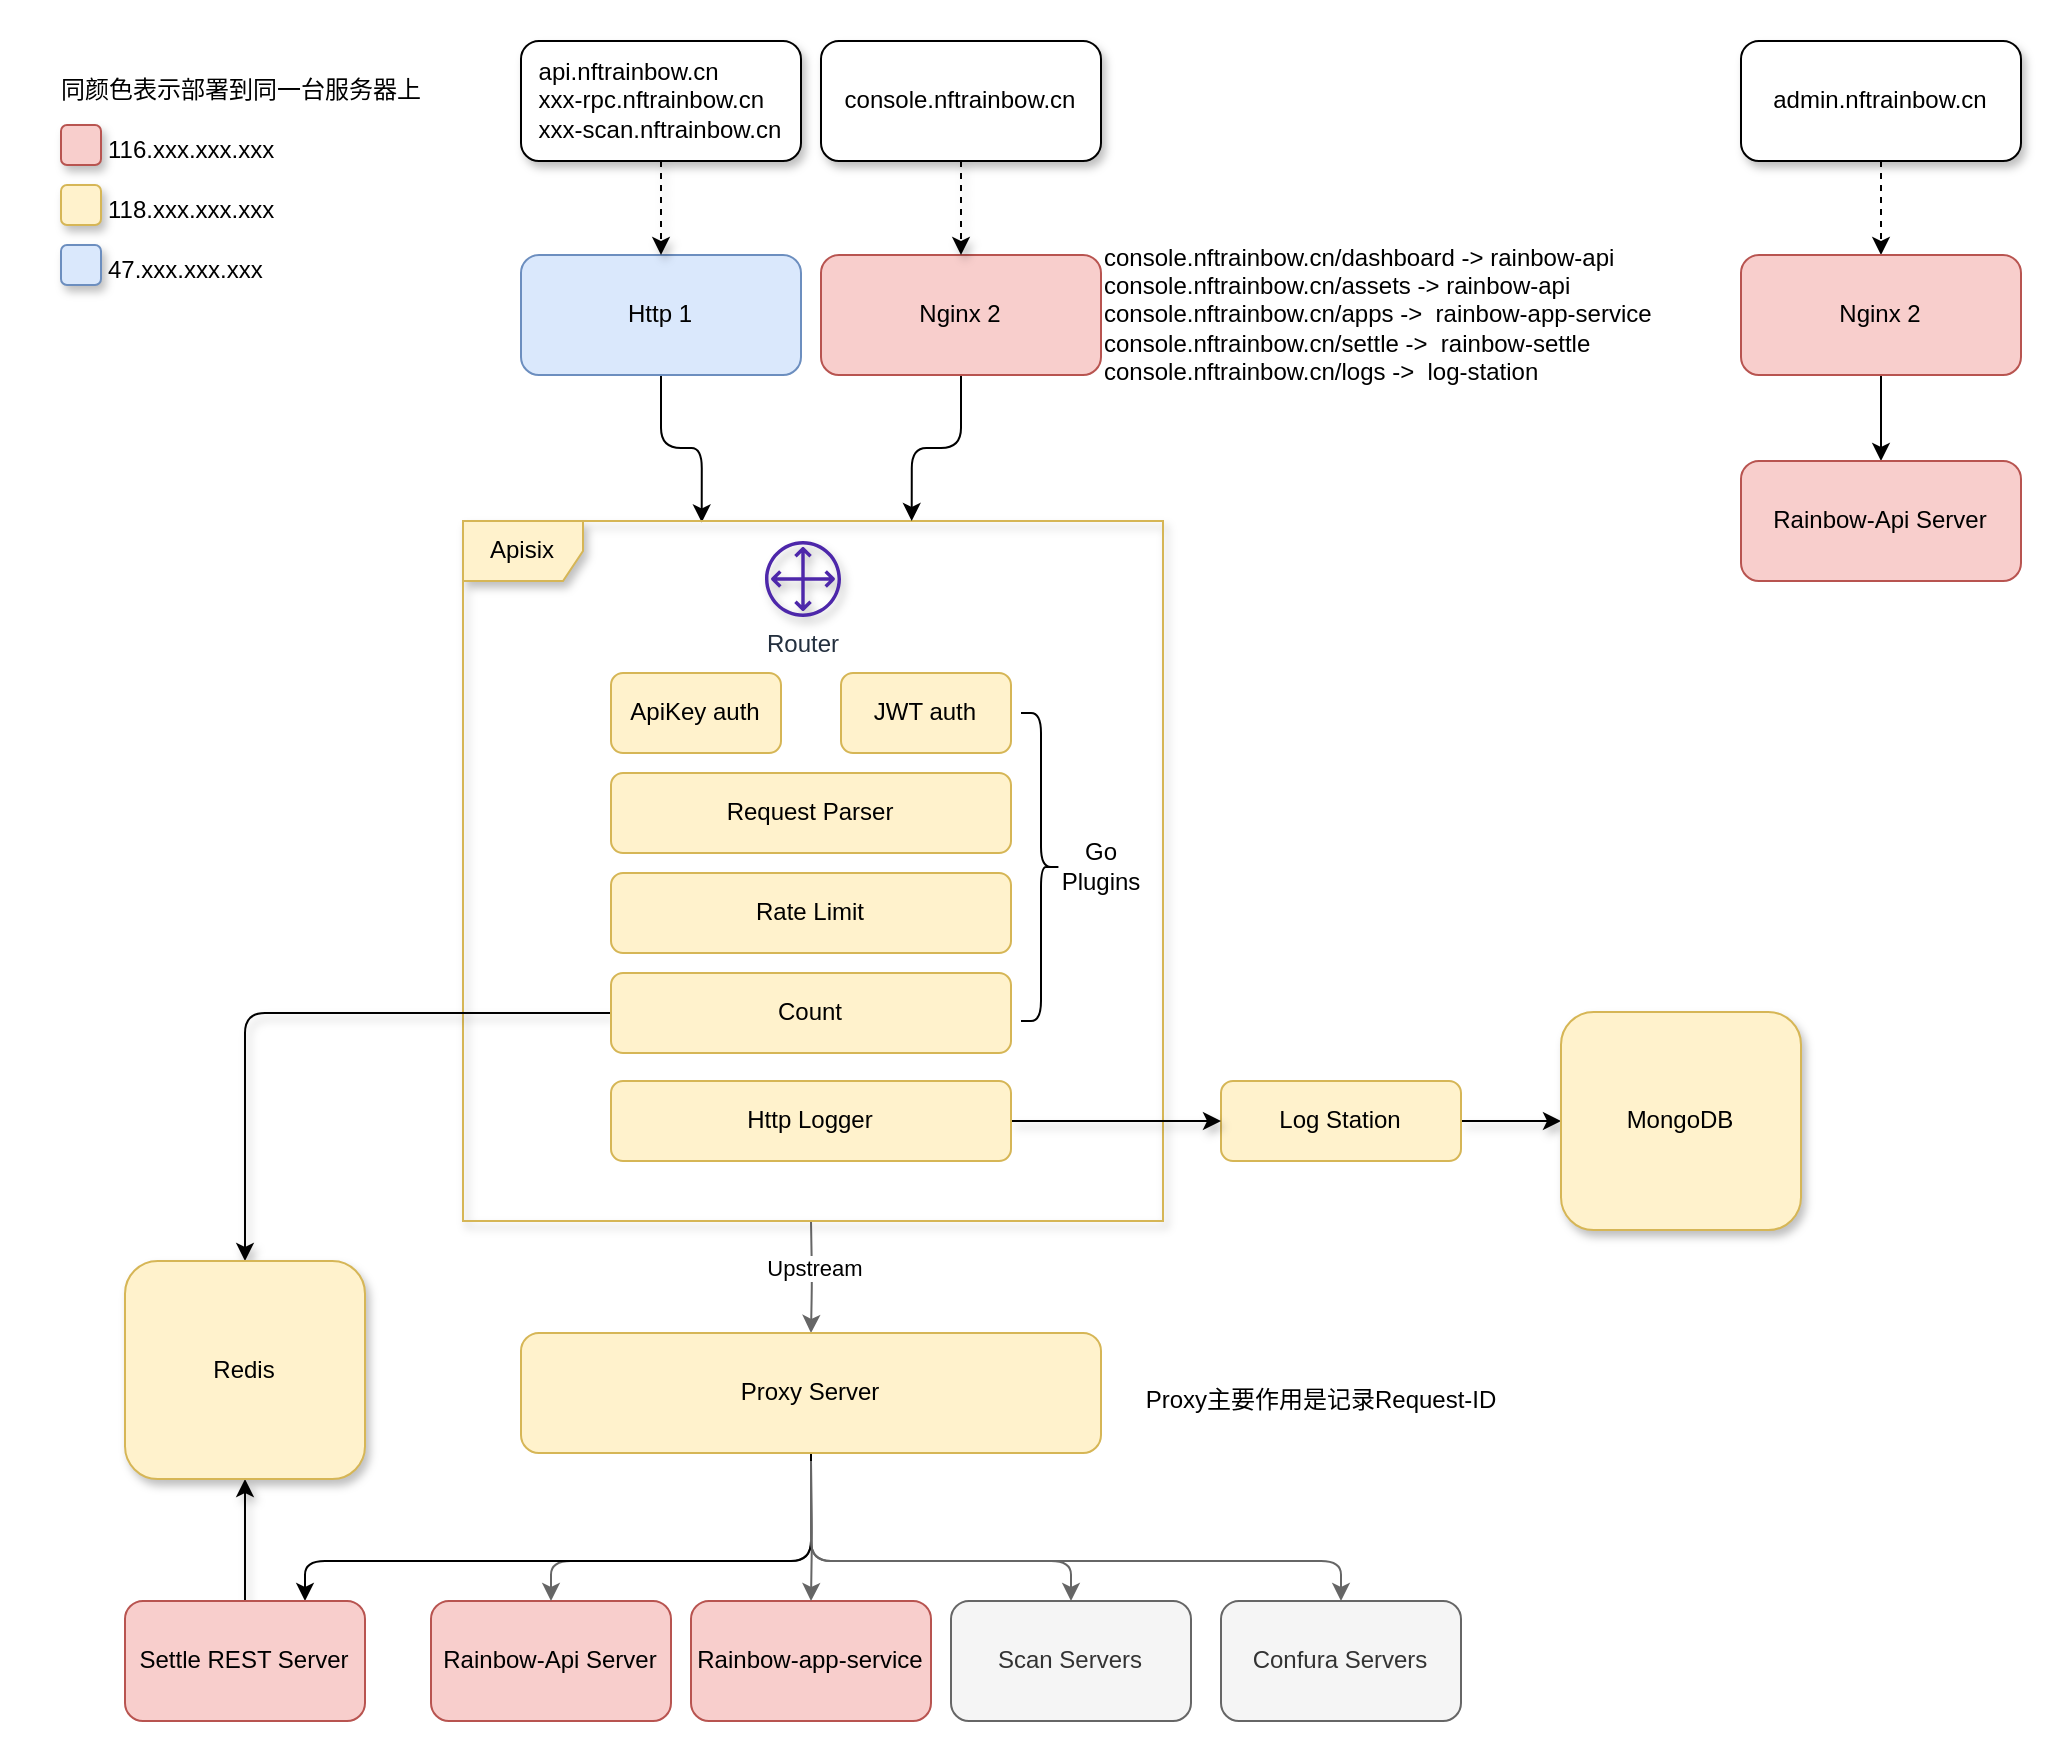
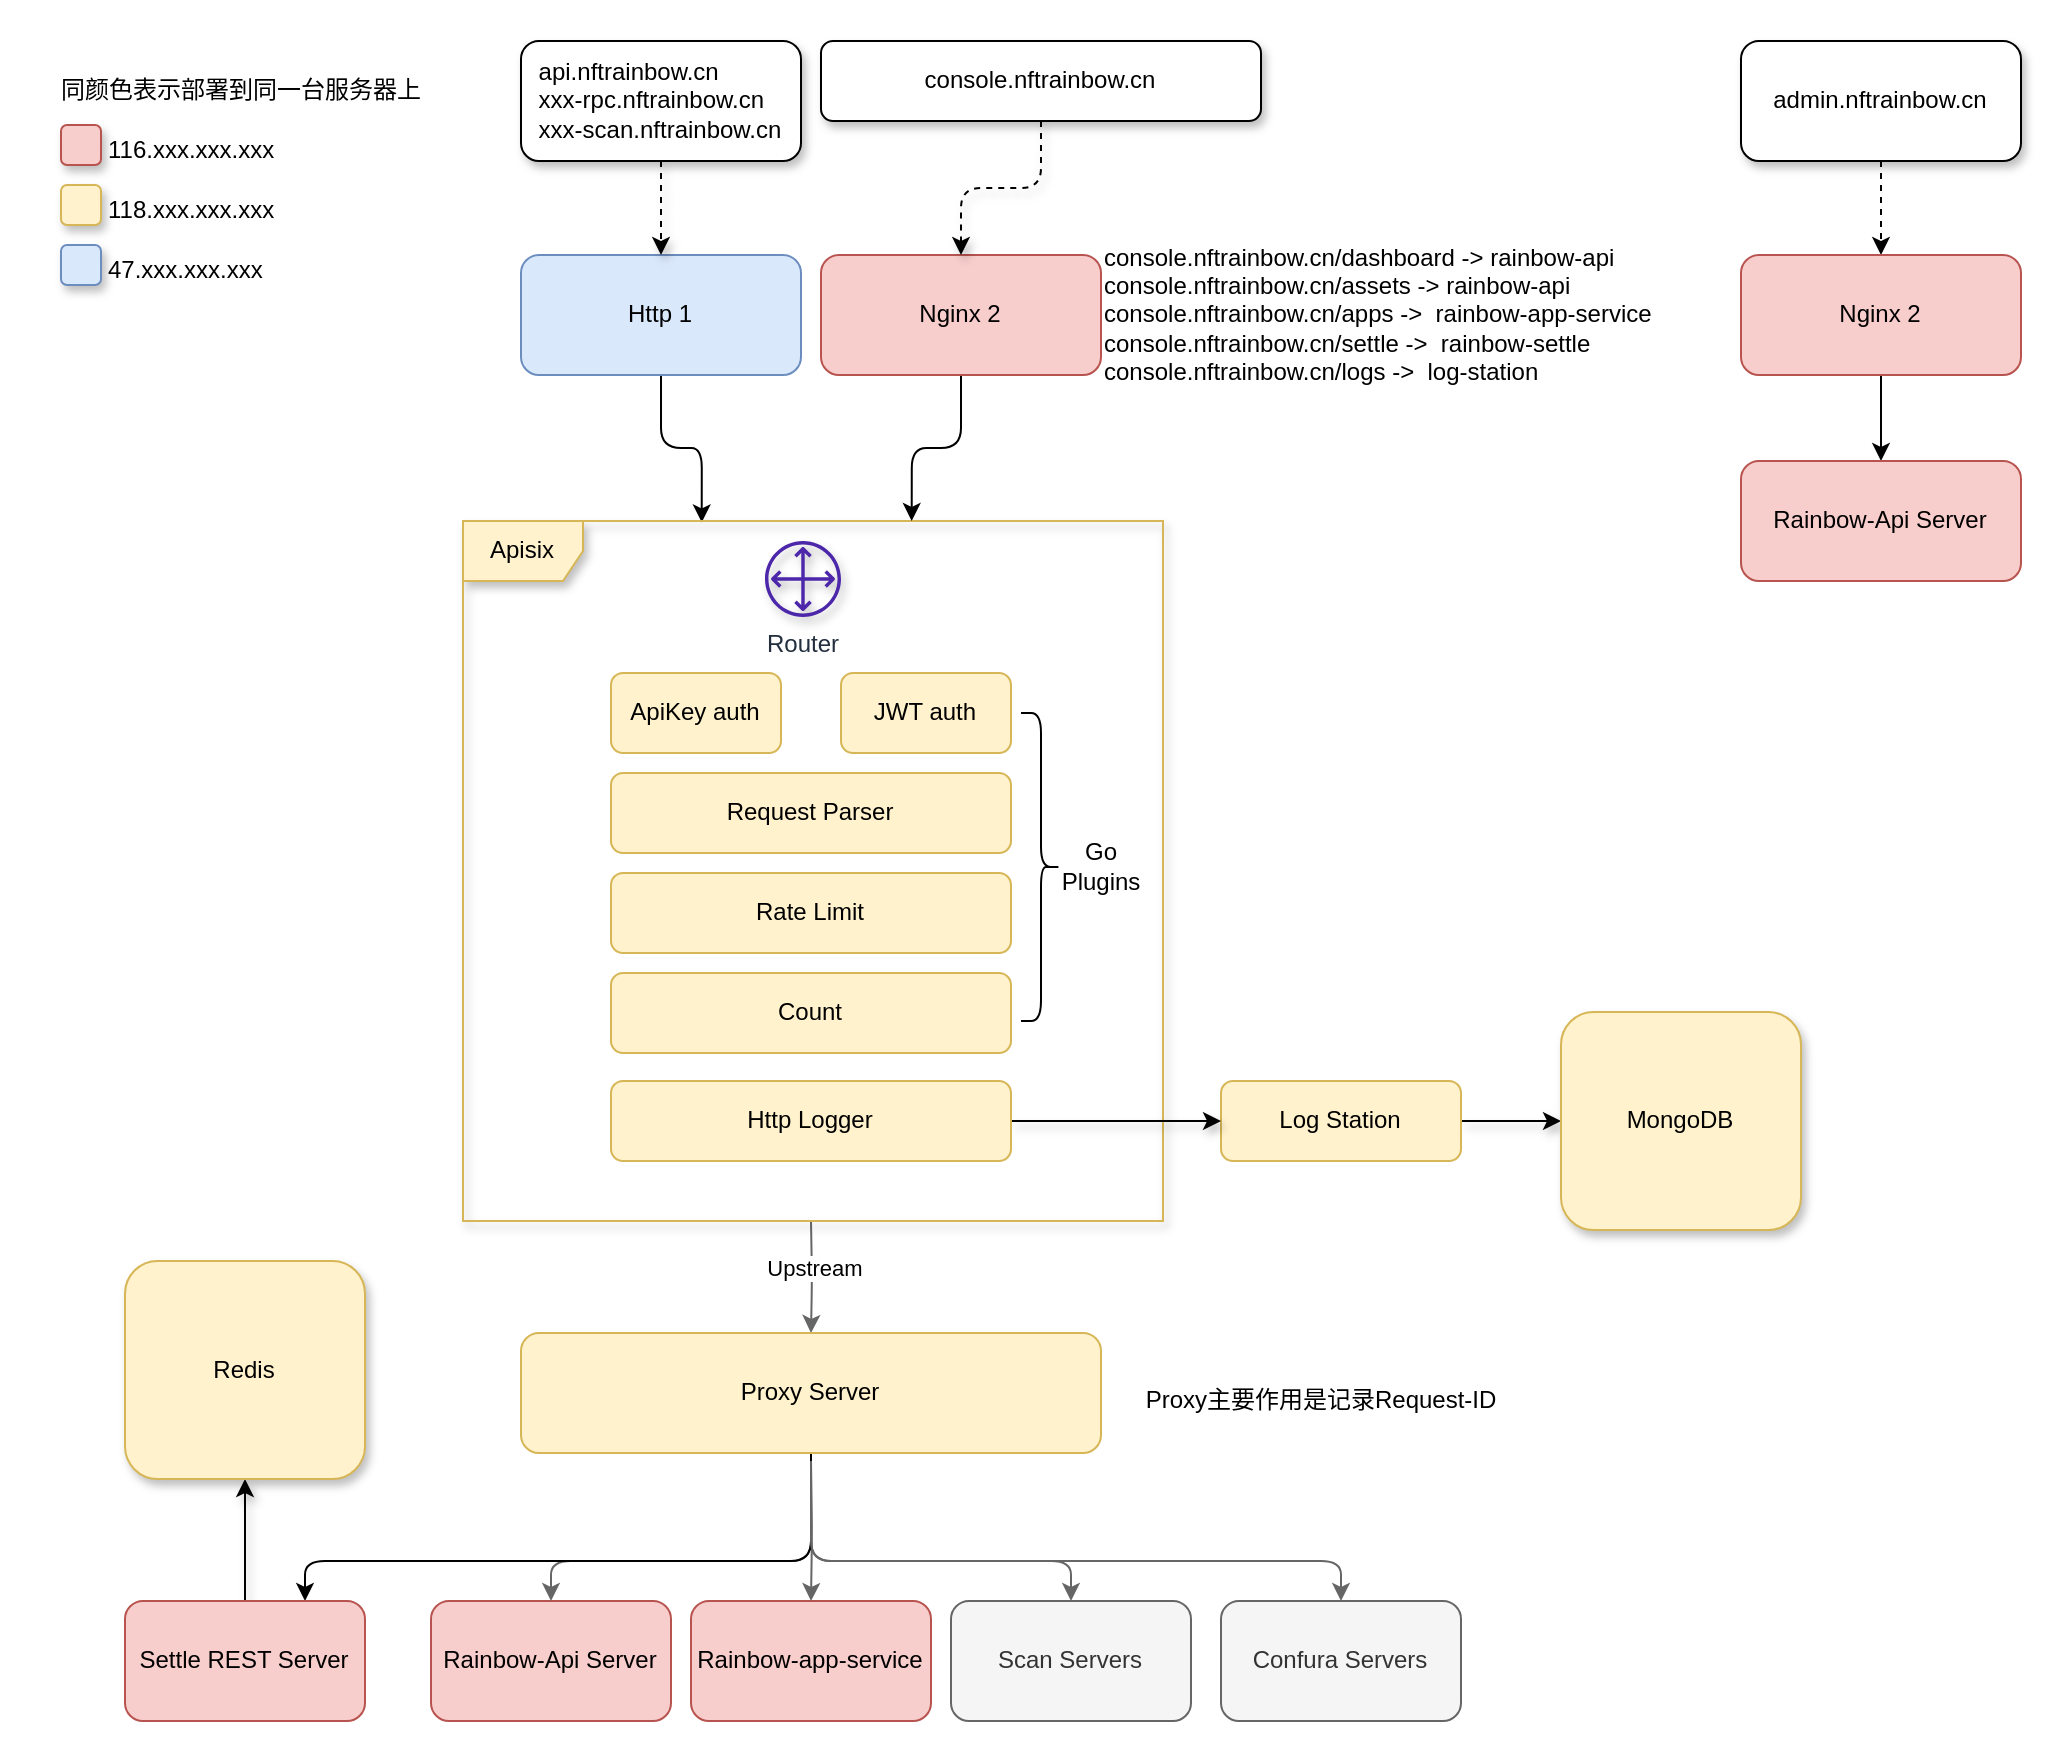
node "console.nftrainbow.cn": size 280x120 -> 440x80
edge "Count" -> "Redis": removed
